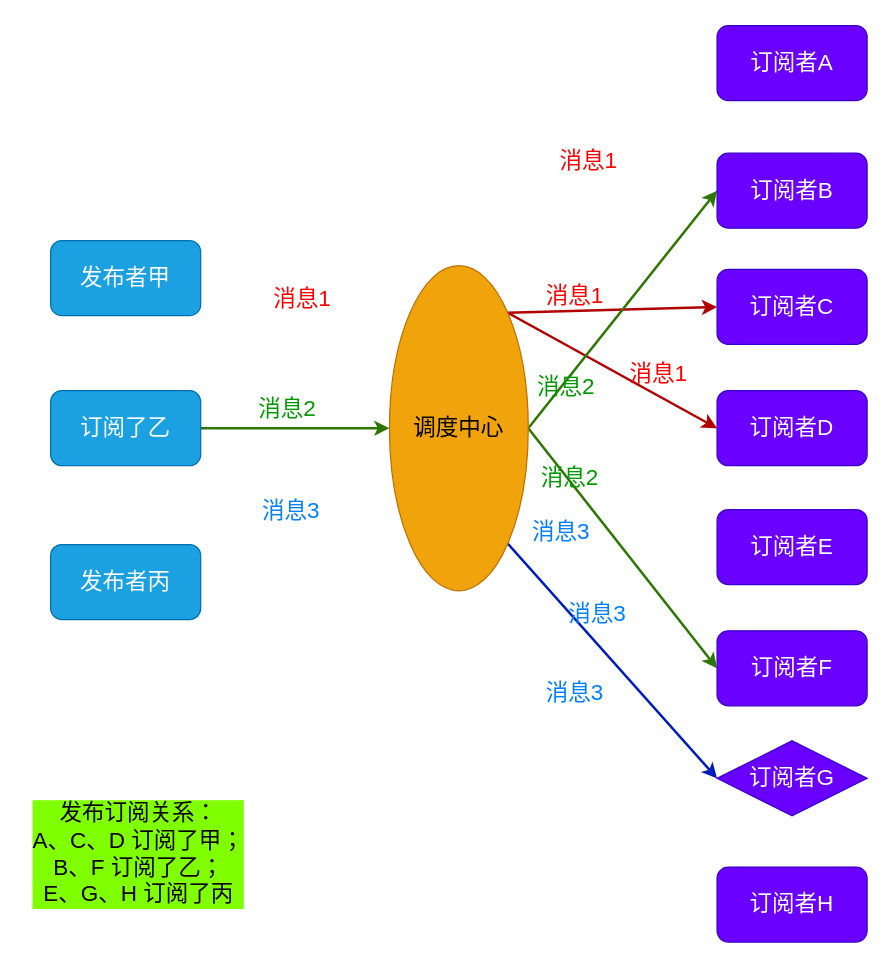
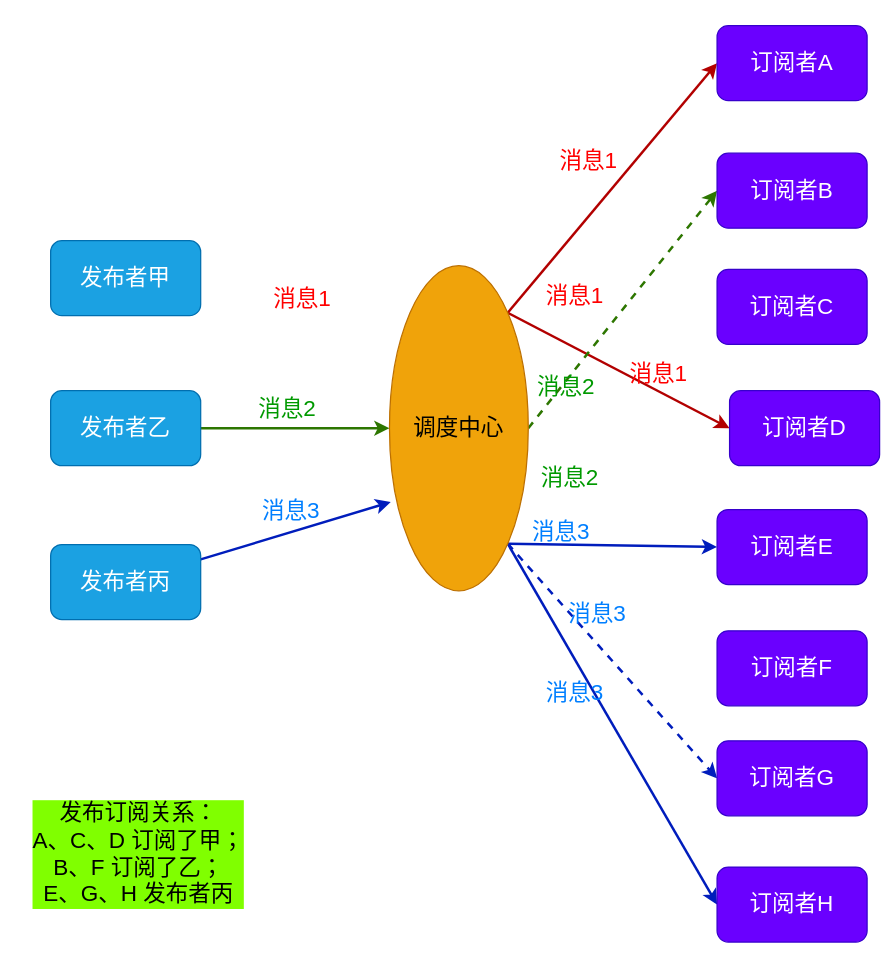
edge "调度中心" -> "订阅者A": added
edge "调度中心" -> "订阅者C": removed
edge "调度中心" -> "订阅者B": style solid -> dashed
node "订阅了乙": label "订阅了乙" -> "发布者乙"
node "订阅者D": moved (792, 428) -> (804, 428)
edge "发布者丙" -> "调度中心": added
edge "调度中心" -> "订阅者F": removed
edge "调度中心" -> "订阅者E": added
edge "调度中心" -> "订阅者G": style solid -> dashed
edge "调度中心" -> "订阅者H": added
node "订阅者G": shape diamond -> rounded rectangle
node "发布订阅关系：A、C、D 订阅了甲；B、F 订阅了乙；E、G、H 订阅了丙": label "发布订阅关系：A、C、D 订阅了甲；B、F 订阅了乙；E、G、H 订阅了丙" -> "发布订阅关系：A、C、D 订阅了甲；B、F 订阅了乙；E、G、H 发布者丙"
